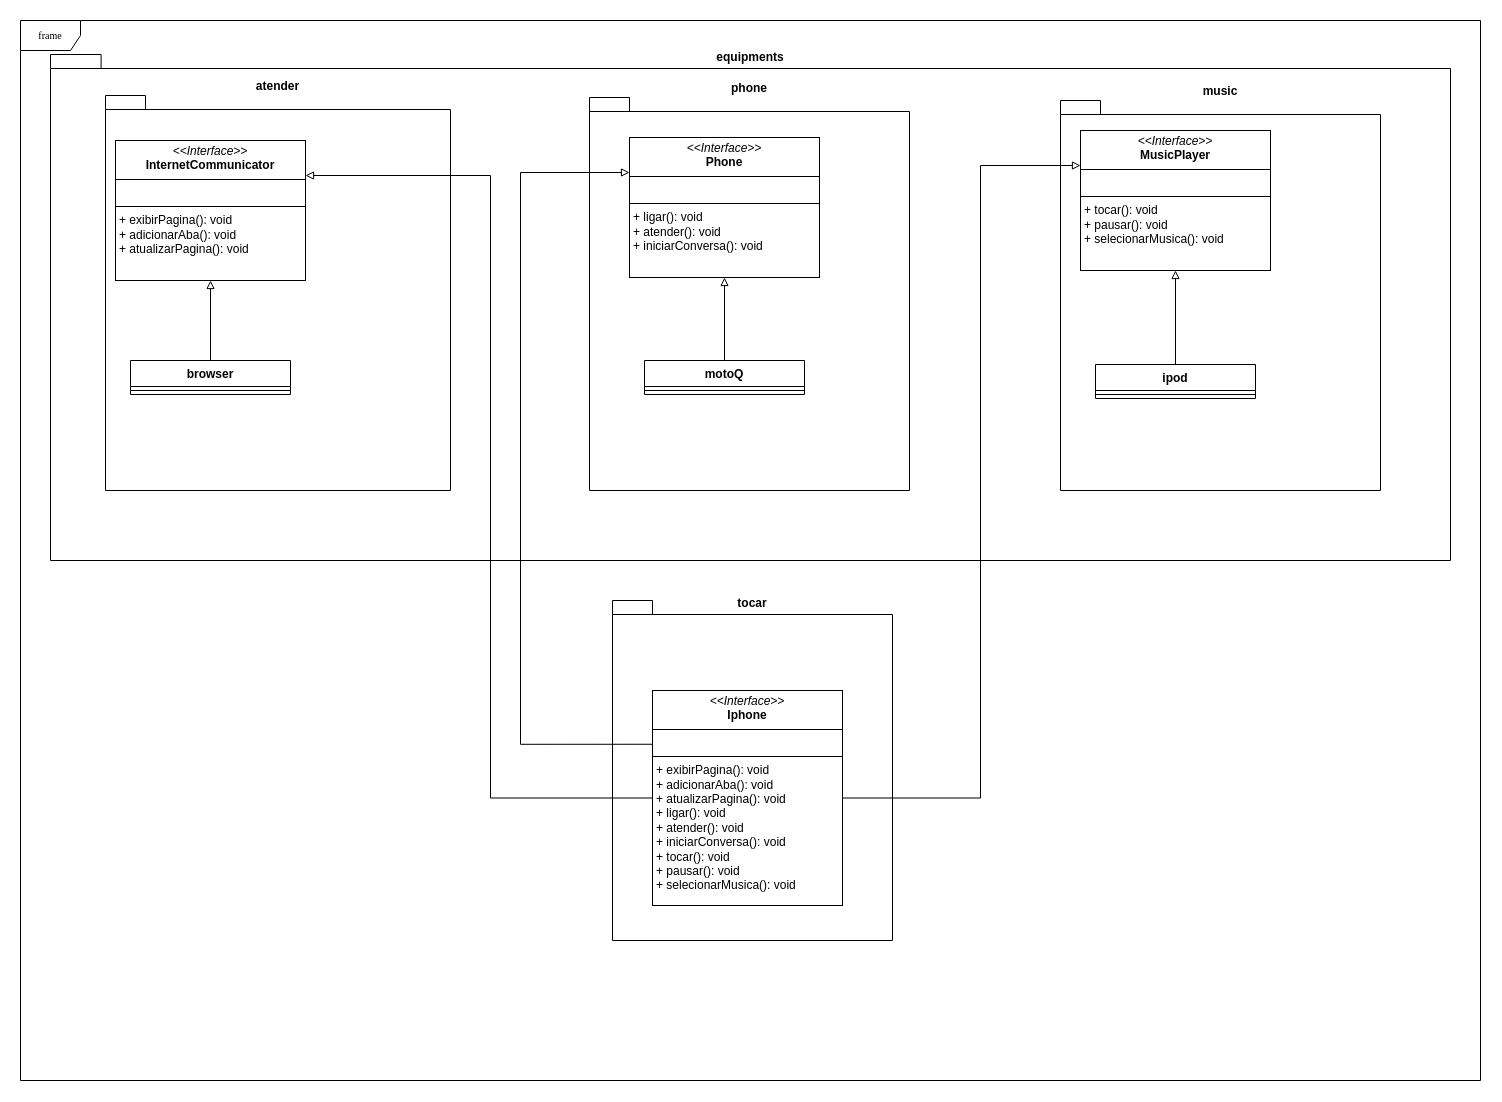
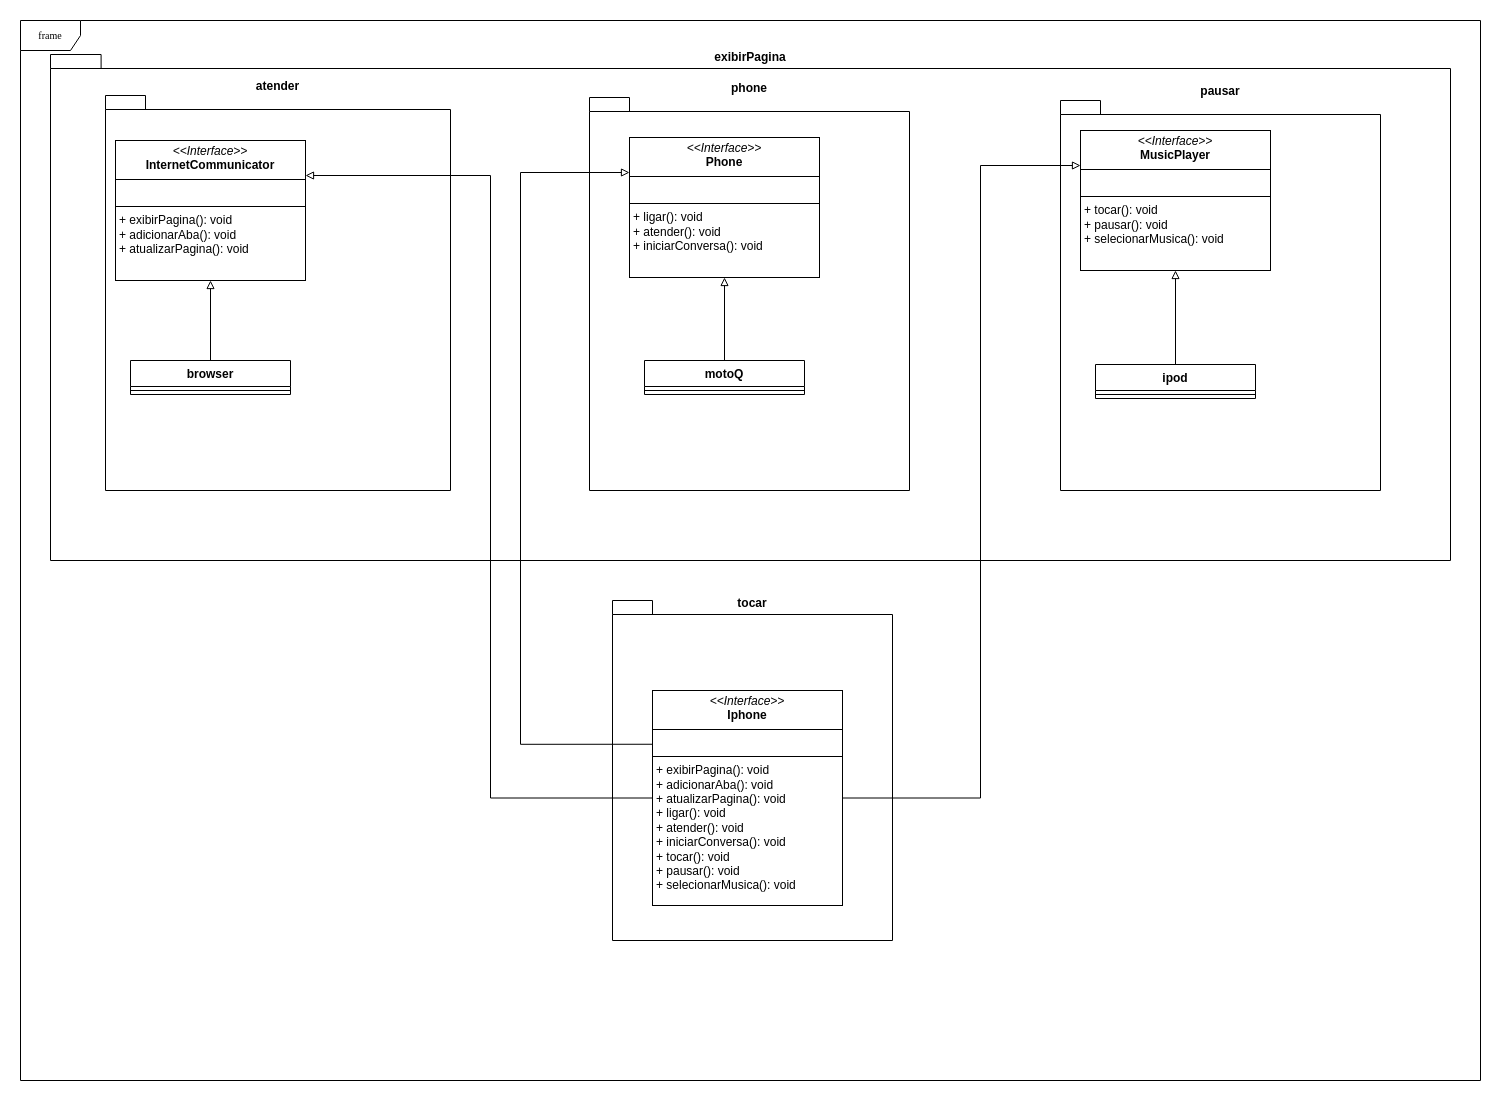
node "equipments": label "equipments" -> "exibirPagina"
node "music": label "music" -> "pausar"
